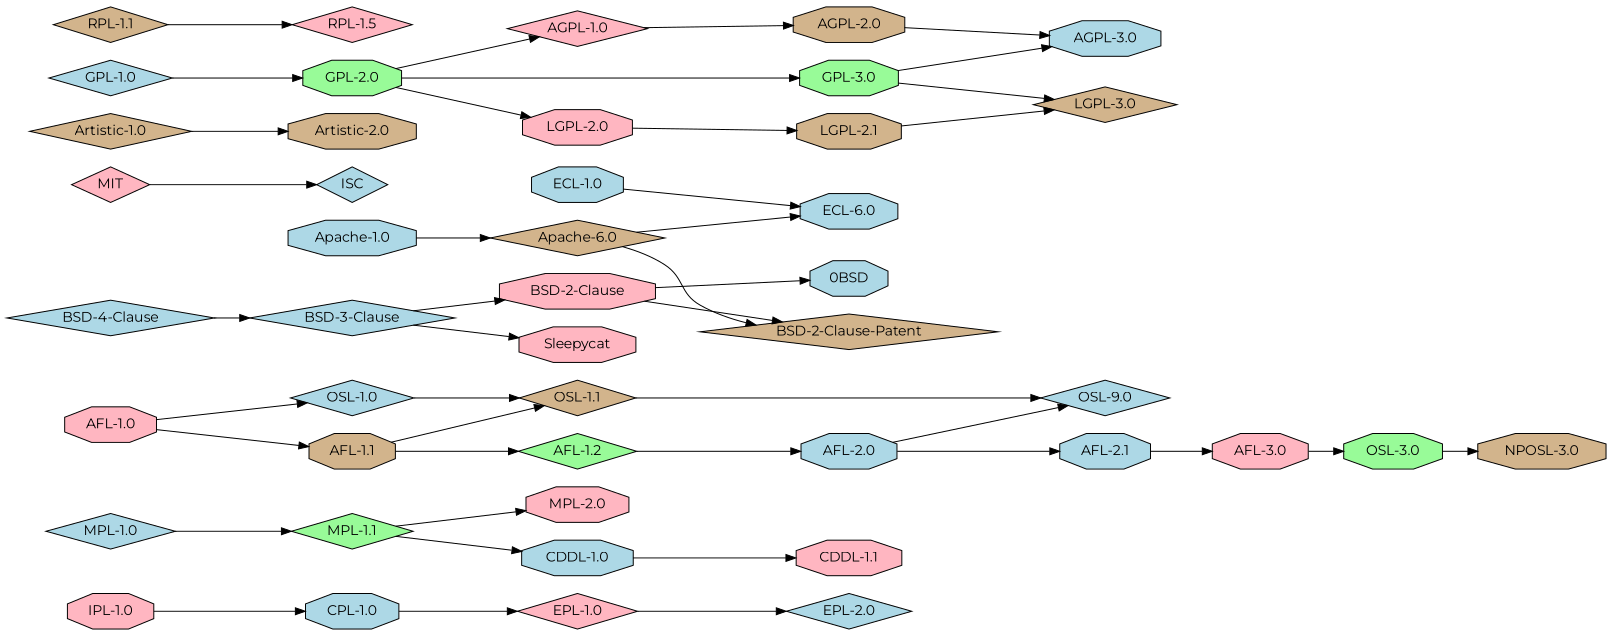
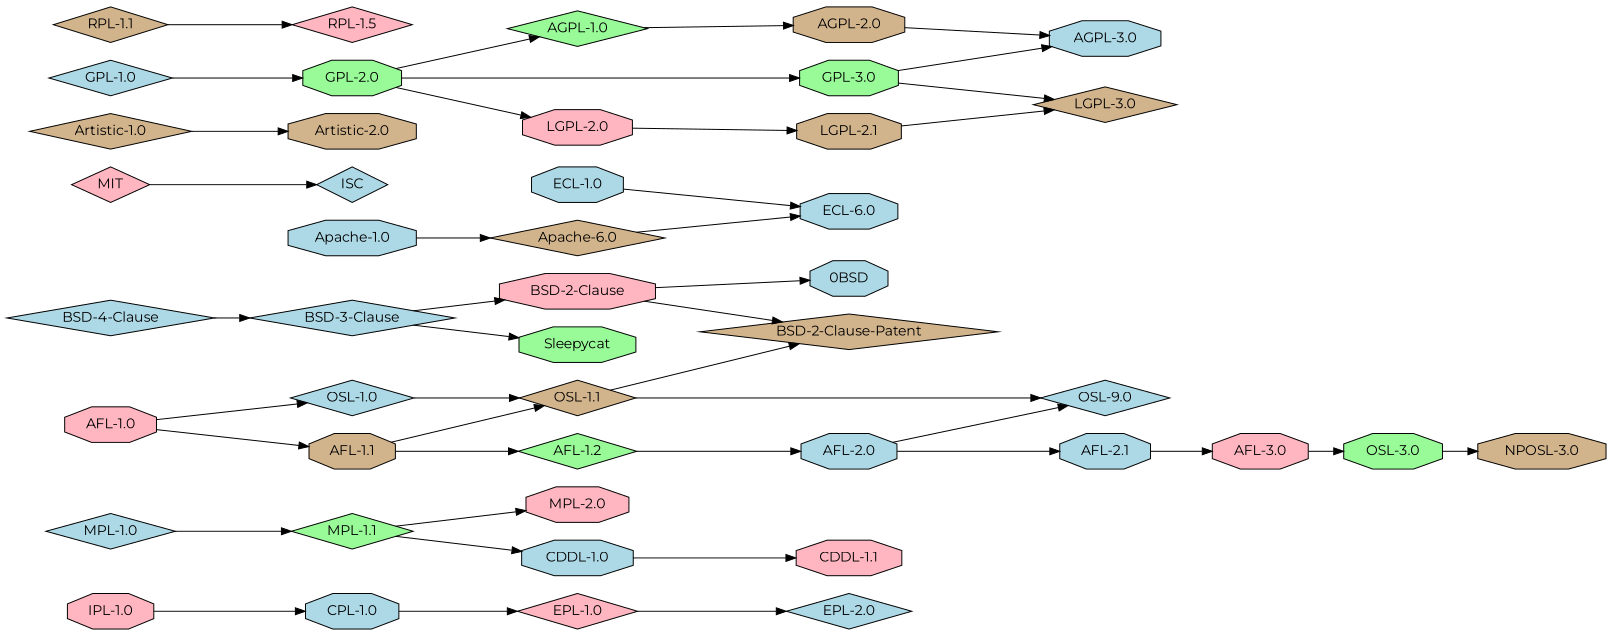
node "AGPL-1.0": fillcolor lightpink -> palegreen
edge "Apache-6.0" -> "BSD-2-Clause-Patent": now "OSL-1.1" -> "BSD-2-Clause-Patent"
node "Sleepycat": fillcolor lightpink -> palegreen
